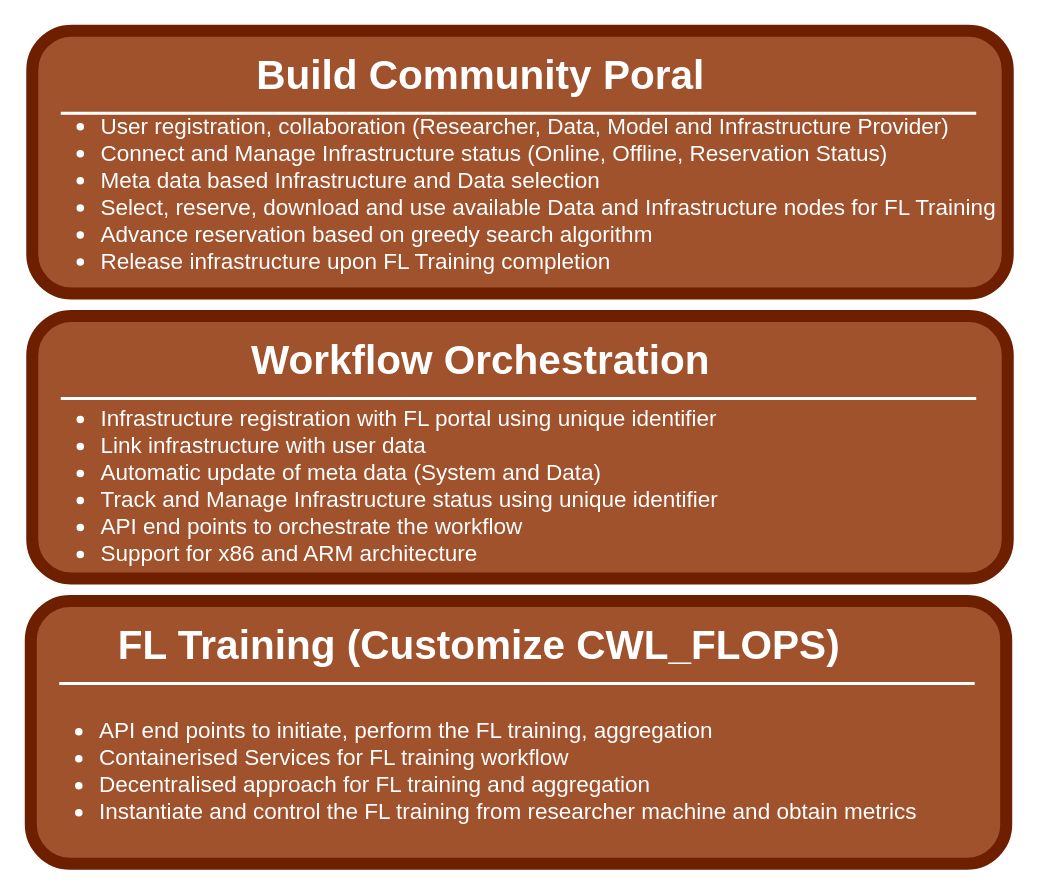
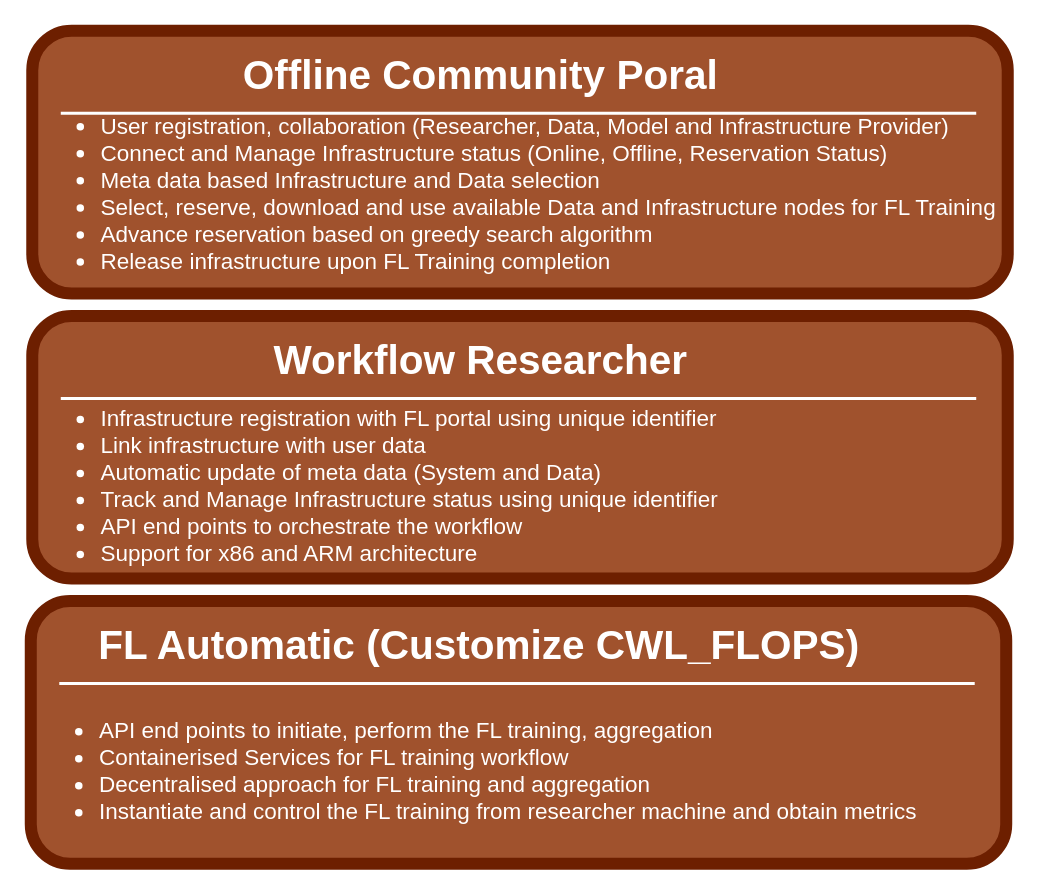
node "Build Community Poral": label "Build Community Poral" -> "Offline Community Poral"
node "Workflow Orchestration": label "Workflow Orchestration" -> "Workflow Researcher"
node "FL Training (Customize CWL_FLOPS)": label "FL Training (Customize CWL_FLOPS)" -> "FL Automatic (Customize CWL_FLOPS)"
